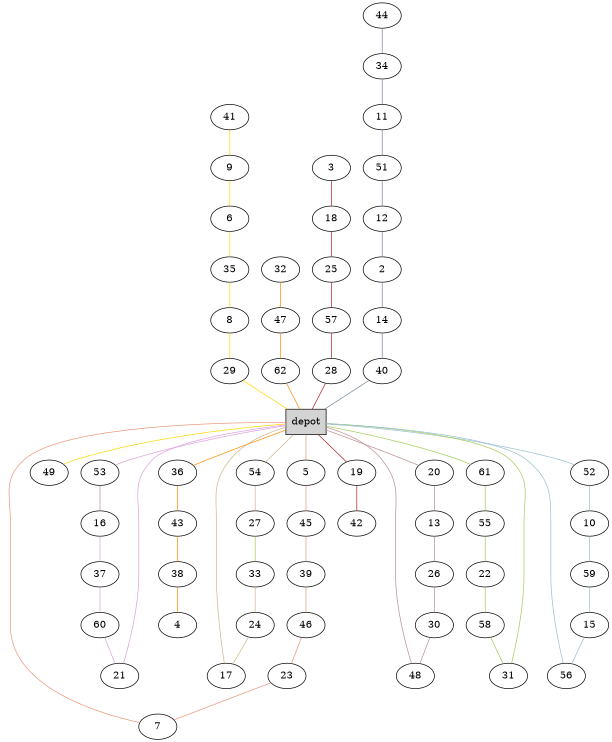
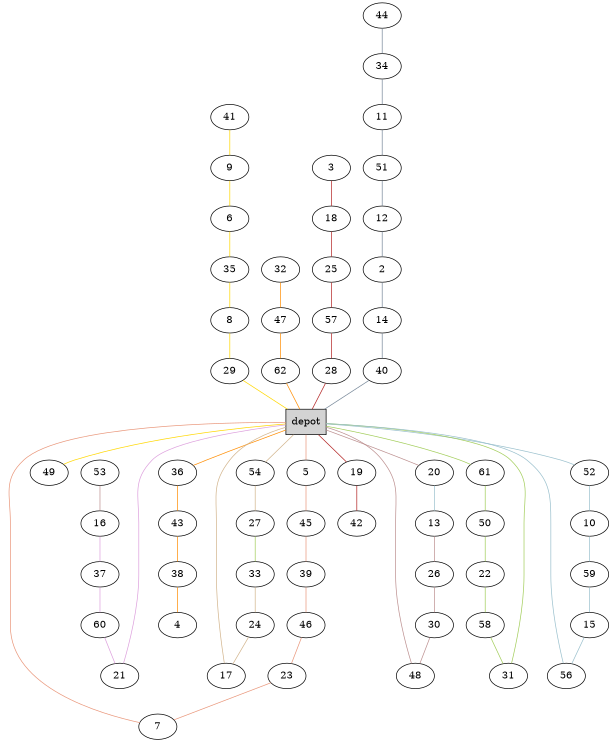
edge "depot" -- "53": removed
edge "20" -- "13": color rosybrown -> lightblue3
node "55": label "55" -> "50"
